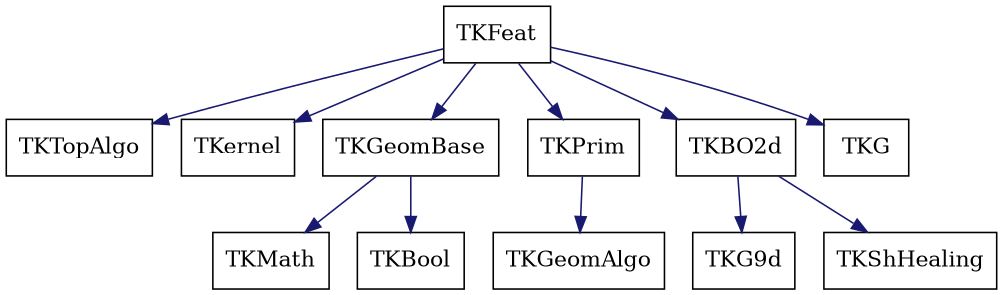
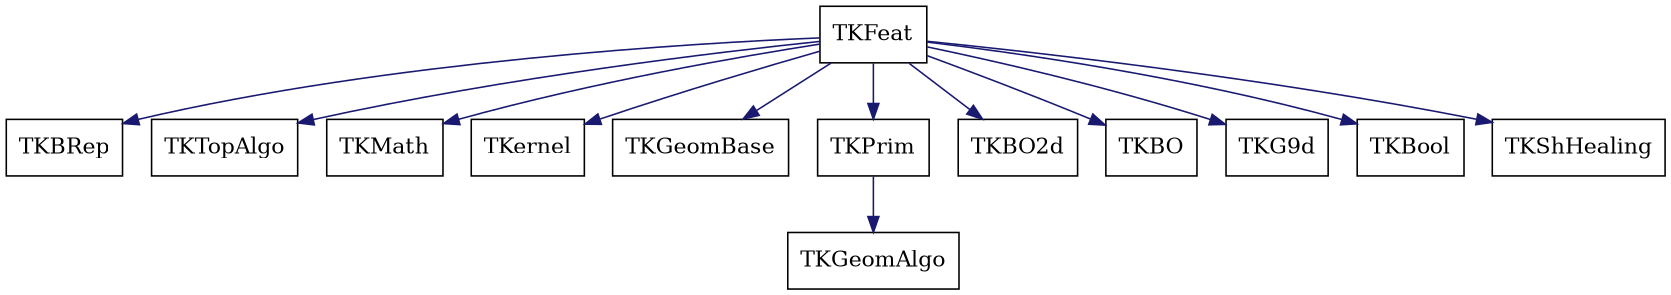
node "TKBRep": added
node "TKG": label "TKG" -> "TKBO"
edge "TKGeomBase" -> "TKBool": now "TKFeat" -> "TKBool"
edge "TKBO2d" -> "TKG9d": now "TKFeat" -> "TKG9d"
edge "TKGeomBase" -> "TKMath": now "TKFeat" -> "TKMath"
edge "TKBO2d" -> "TKShHealing": now "TKFeat" -> "TKShHealing"
